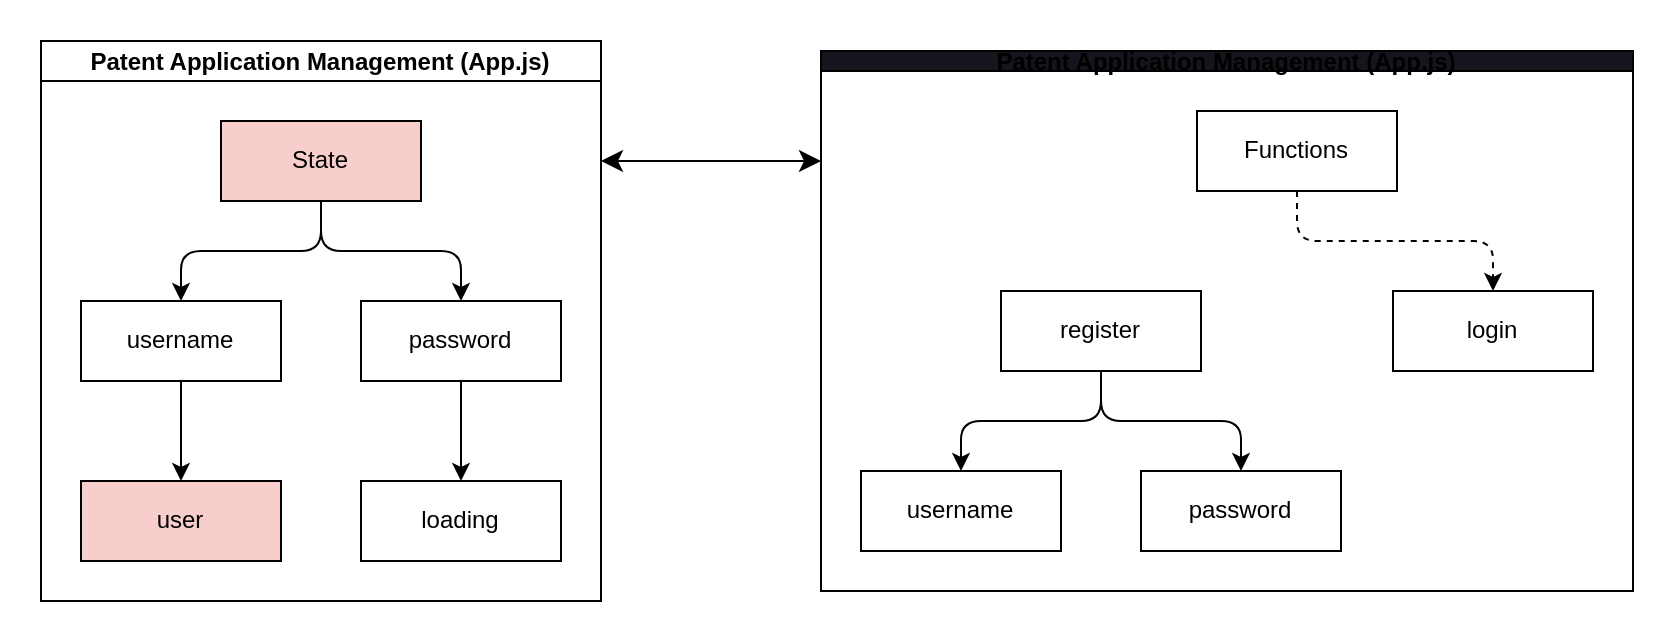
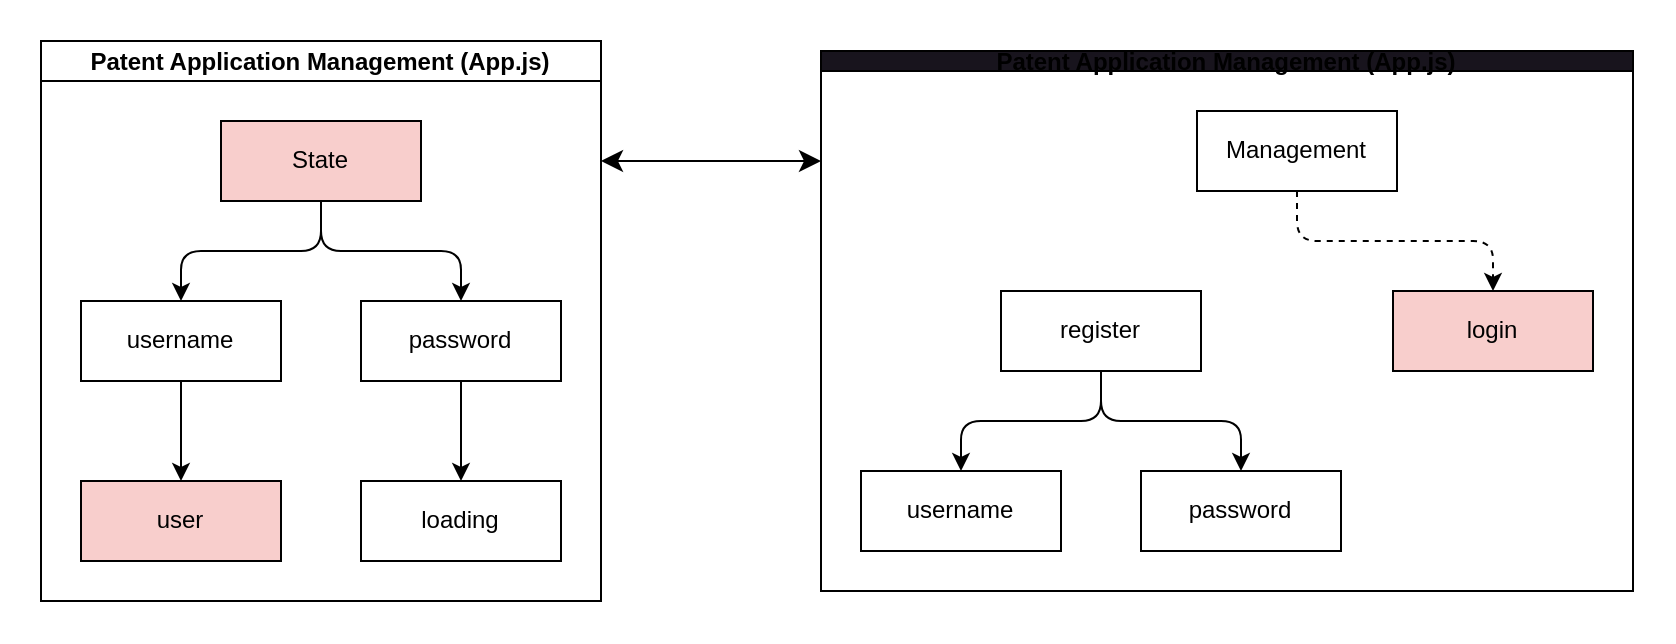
node "Functions": label "Functions" -> "Management"
node "login": fillcolor #ffffff -> #f8cecc
